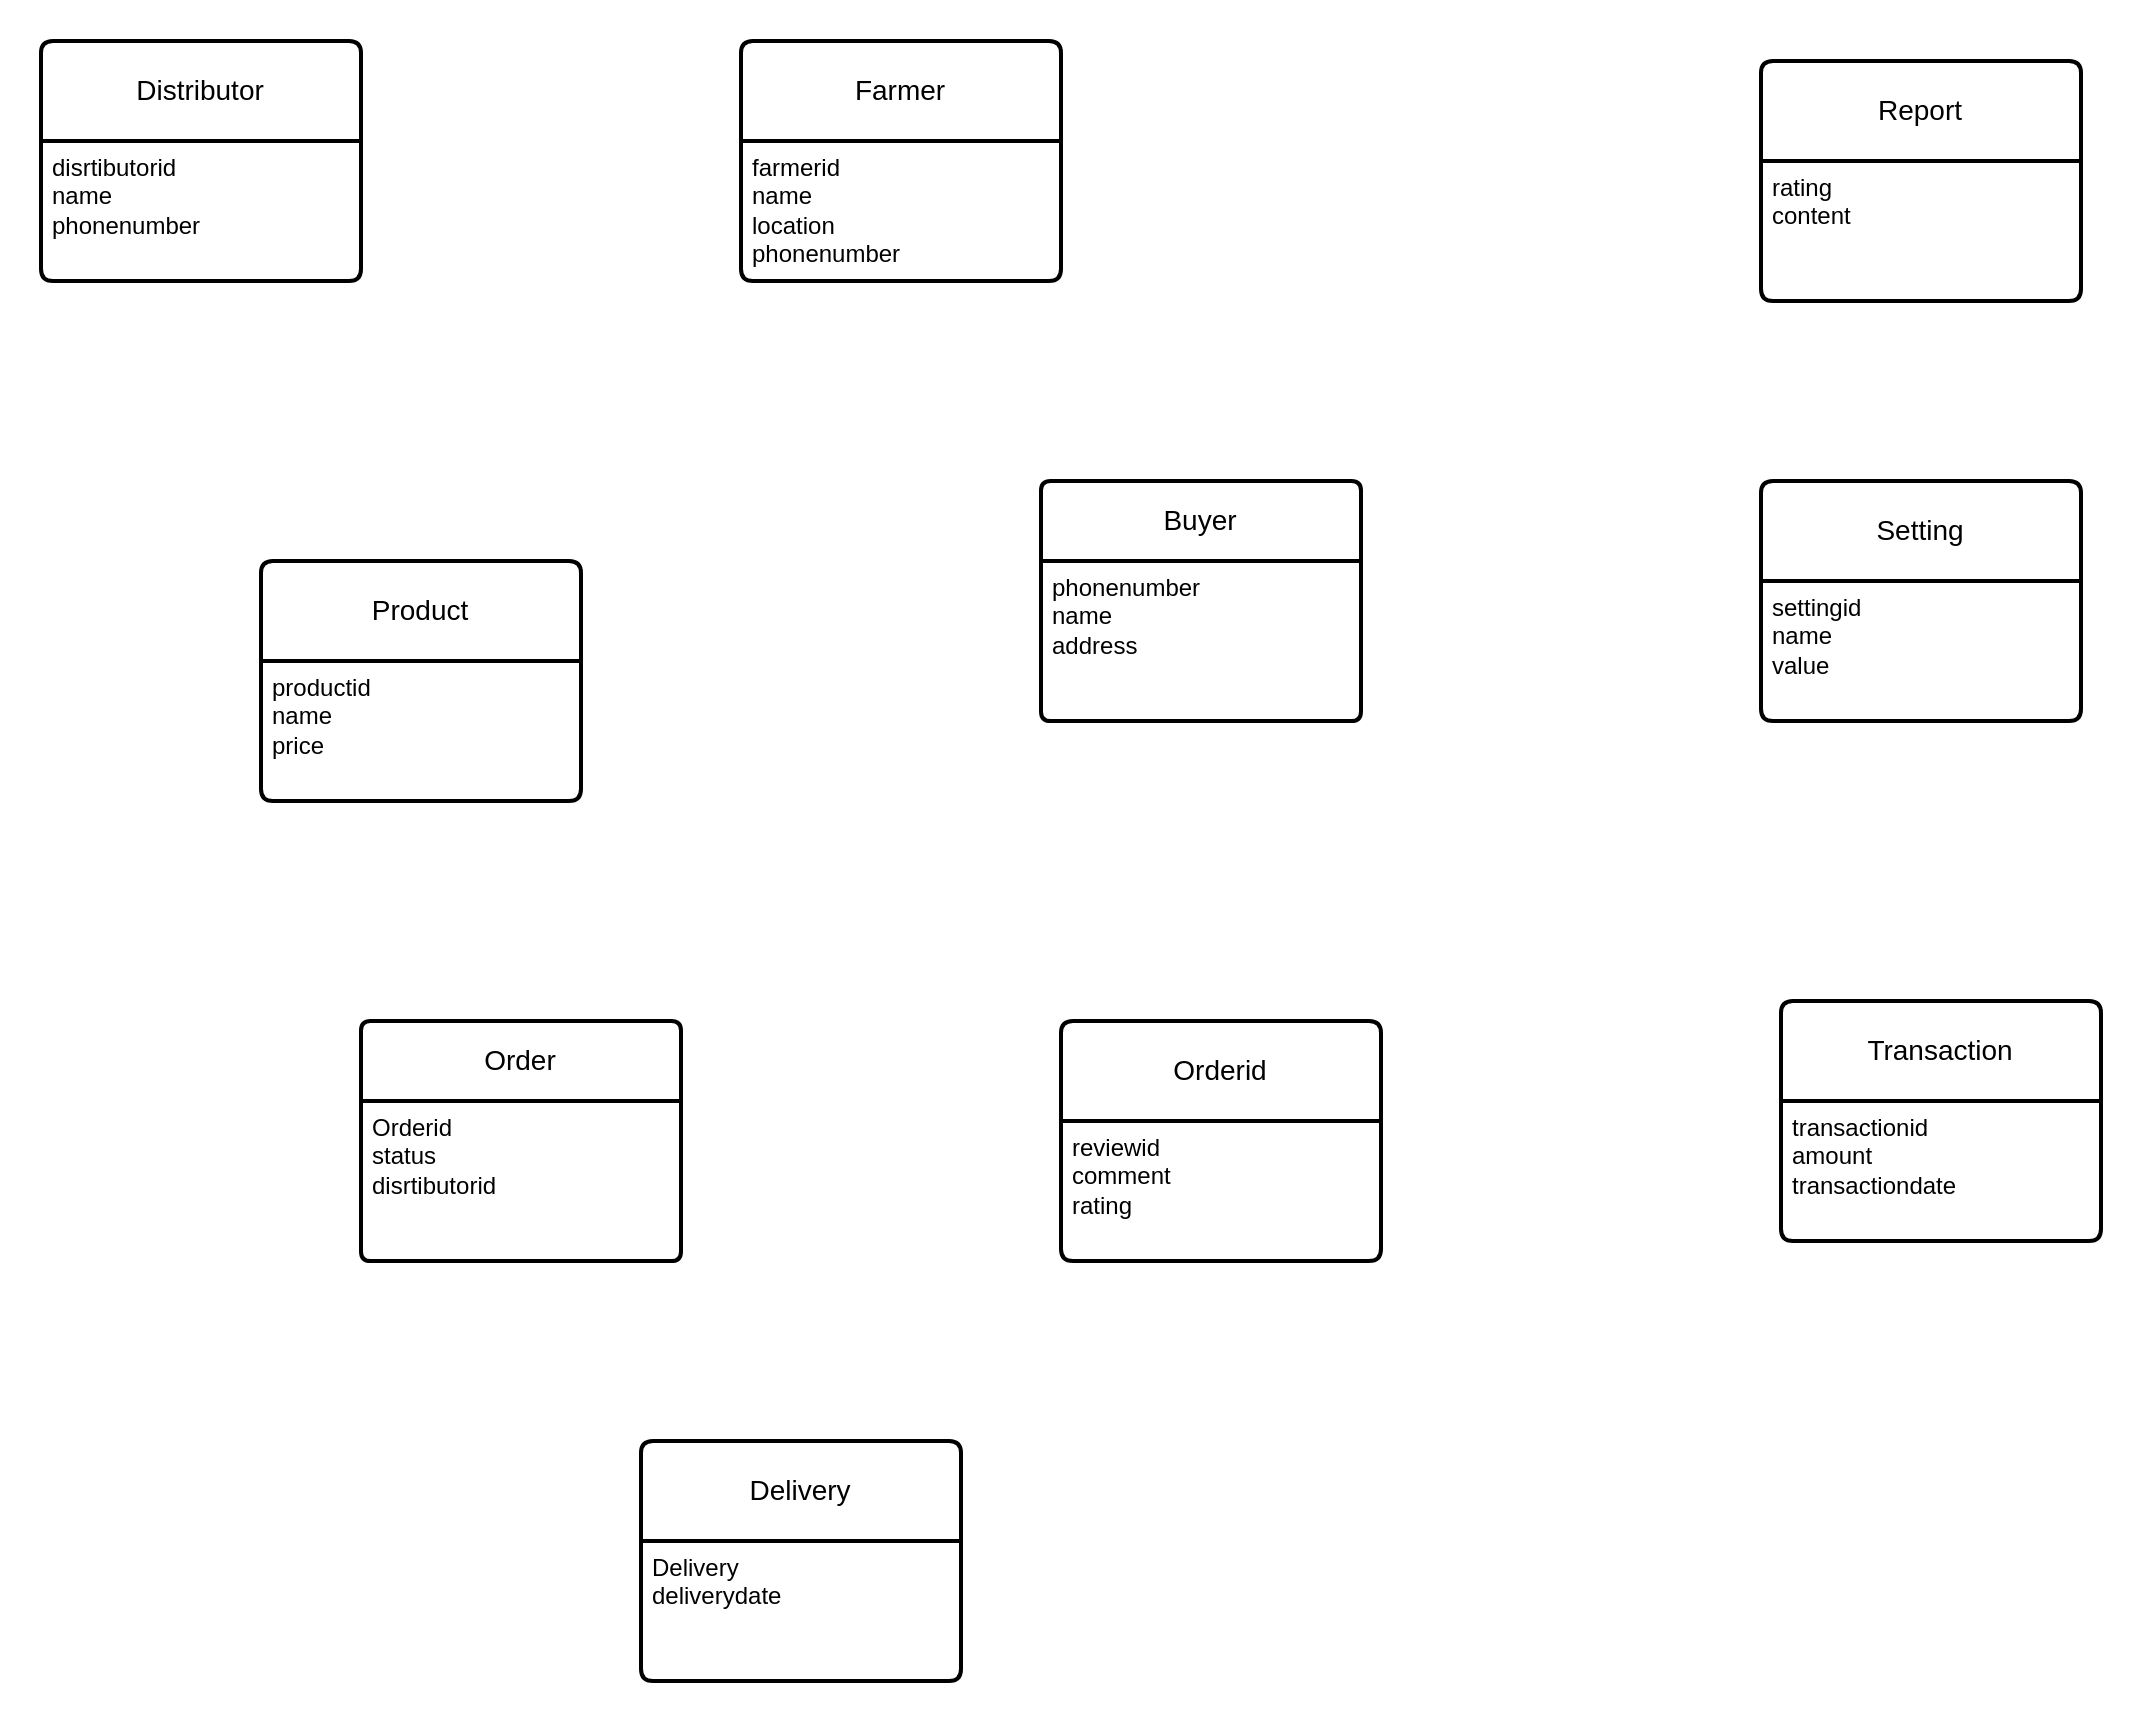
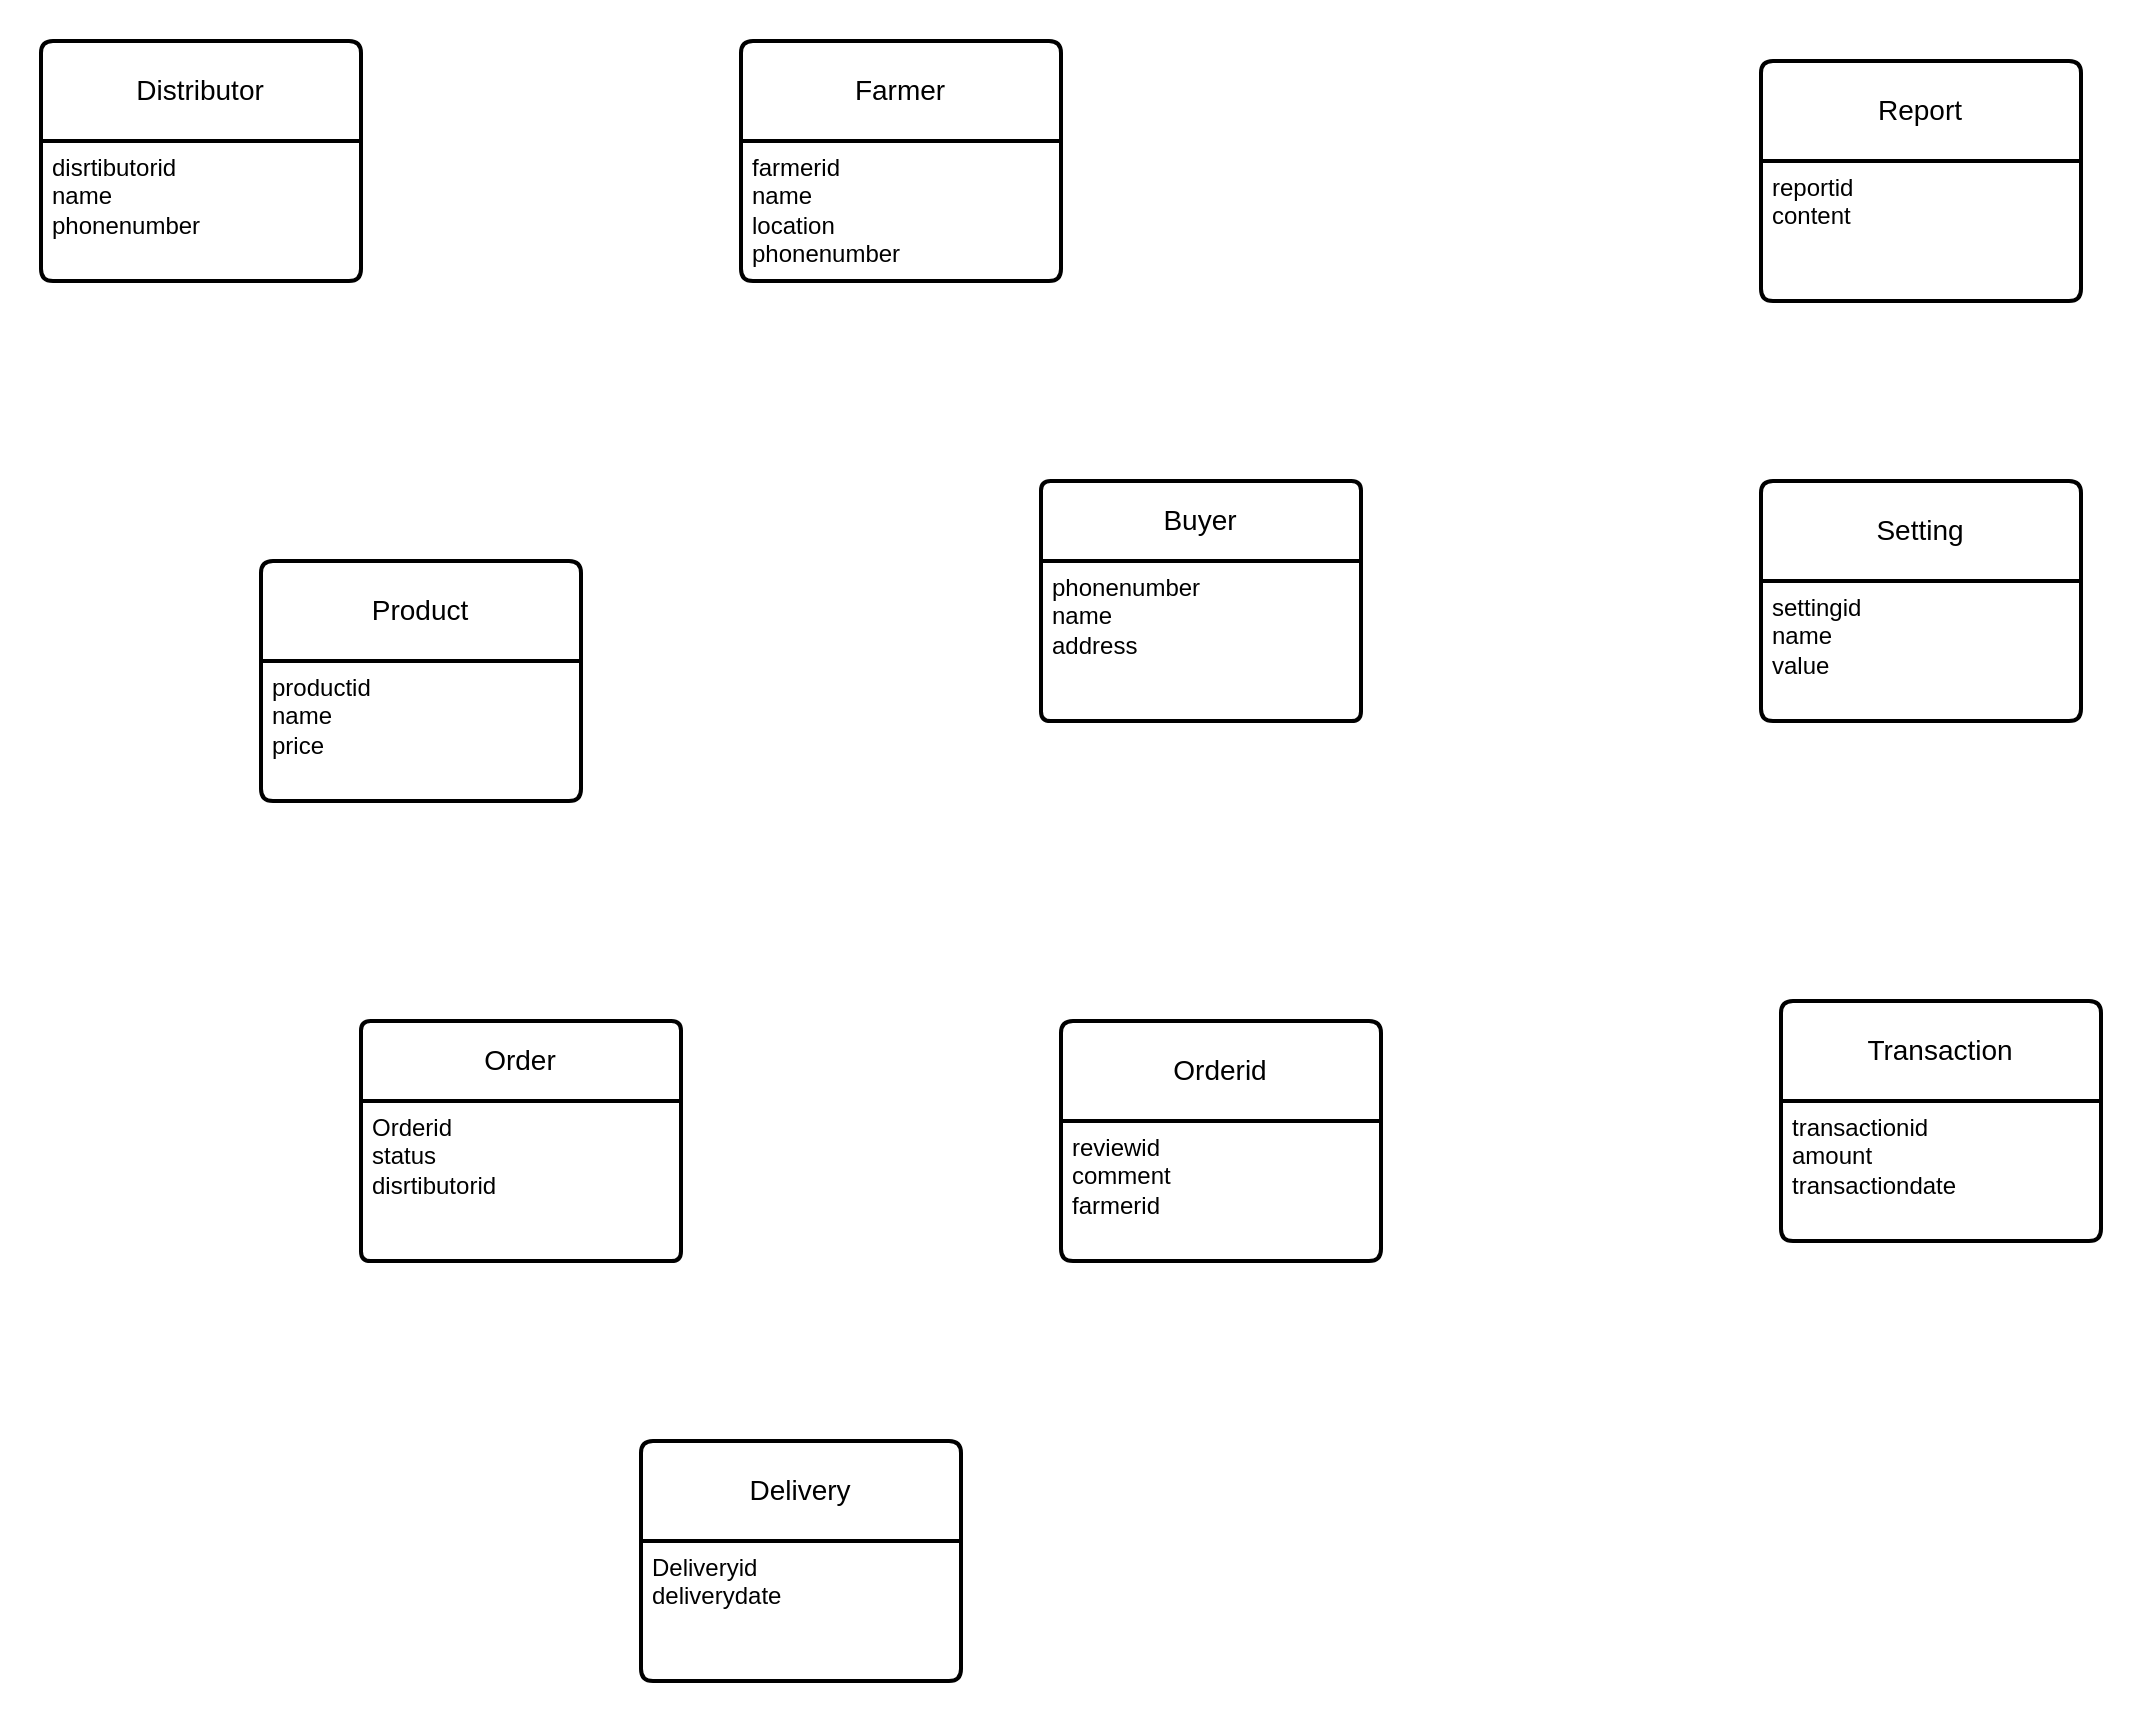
node "rating content": label "rating content" -> "reportid content"
node "reviewid comment rating": label "reviewid comment rating" -> "reviewid comment farmerid"
node "Delivery deliverydate": label "Delivery deliverydate" -> "Deliveryid deliverydate"
